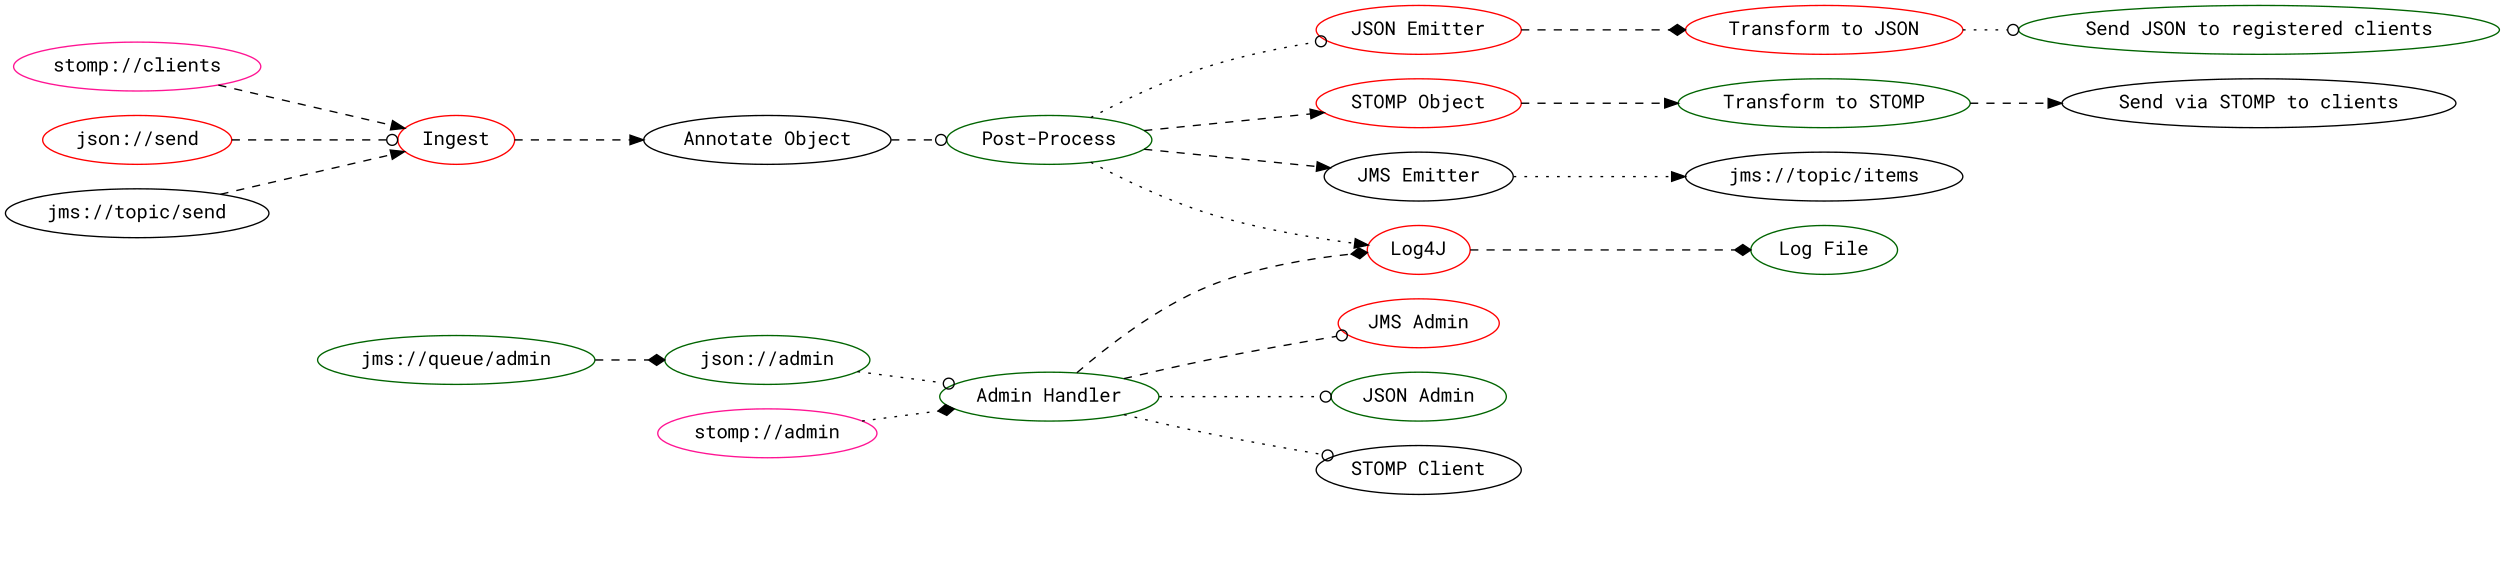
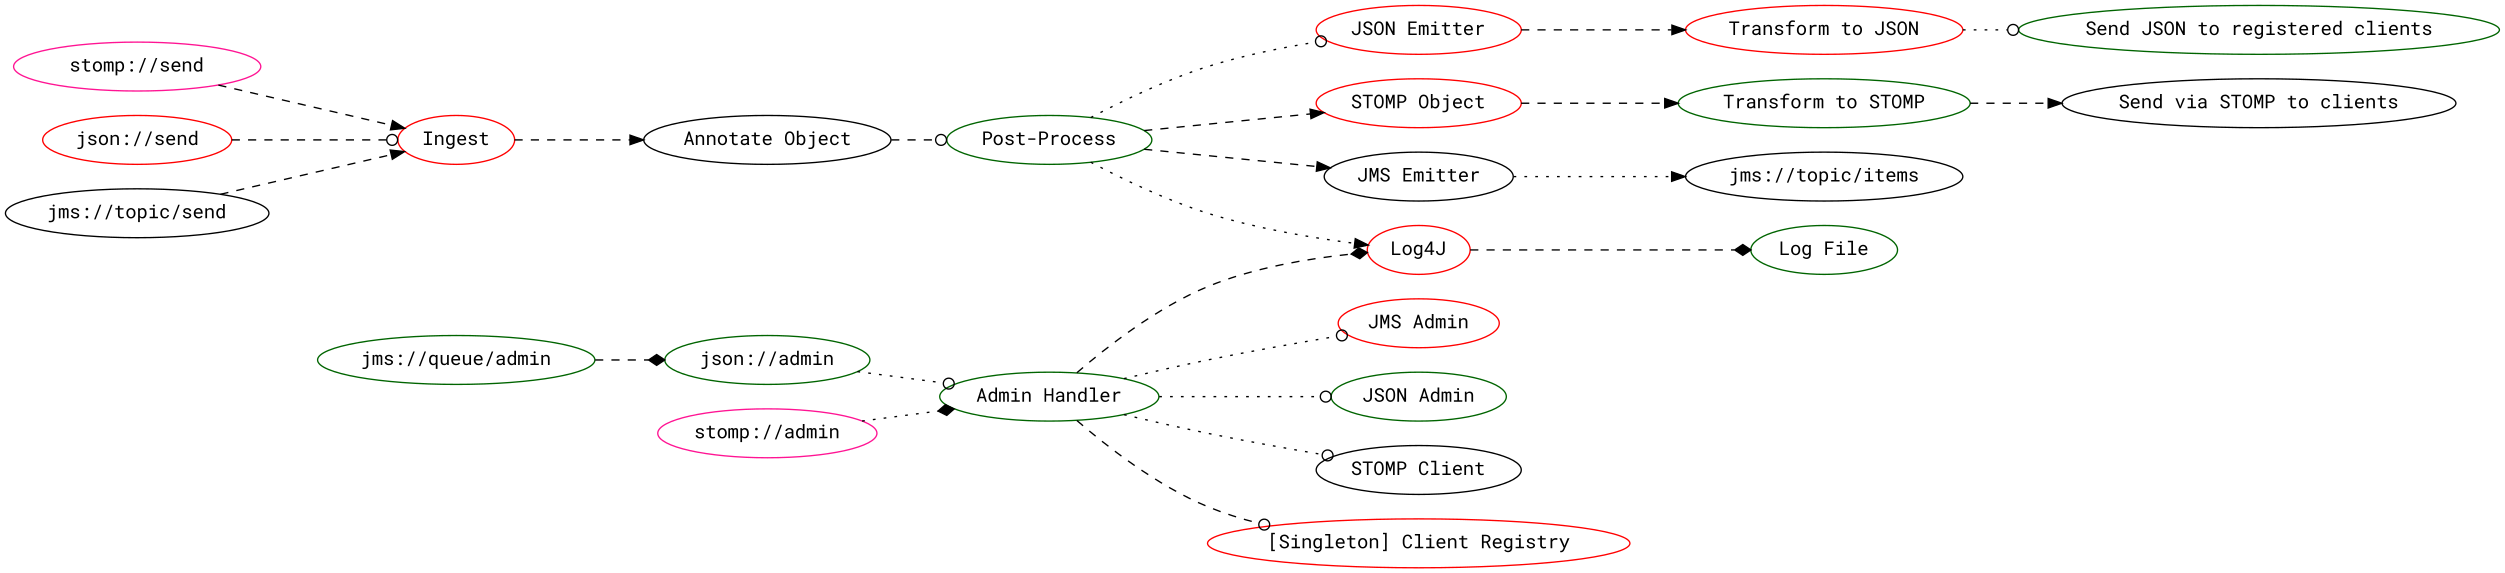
edge "JSON Emitter" -> "Transform to JSON": arrowhead diamond -> normal
node "stomp://clients": label "stomp://clients" -> "stomp://send"
edge "Admin Handler" -> "JMS Admin": style dashed -> dotted
node "[Singleton] Client Registry": added
